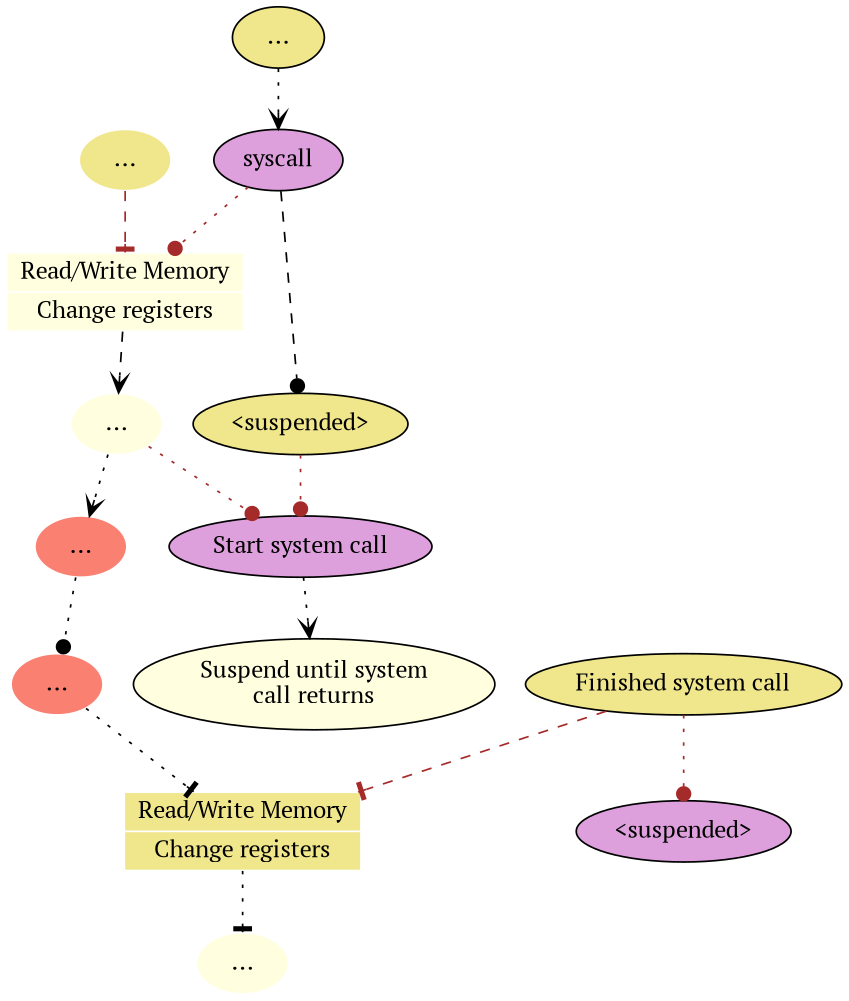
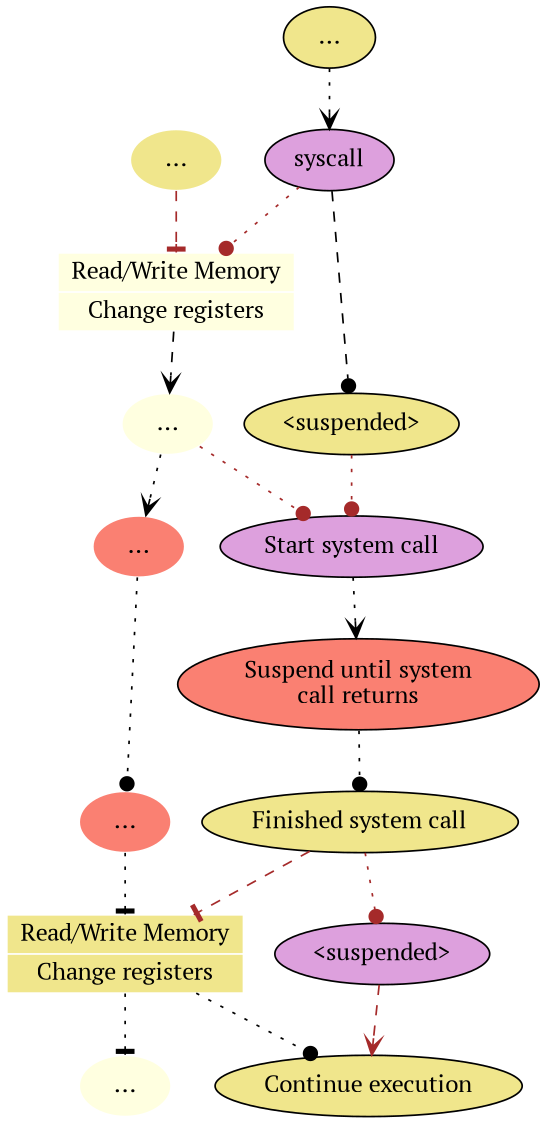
node "Suspend until system call returns": fillcolor lightyellow -> salmon
edge "Suspend until system call returns" -> "Finished system call": added
node "Continue execution": added
